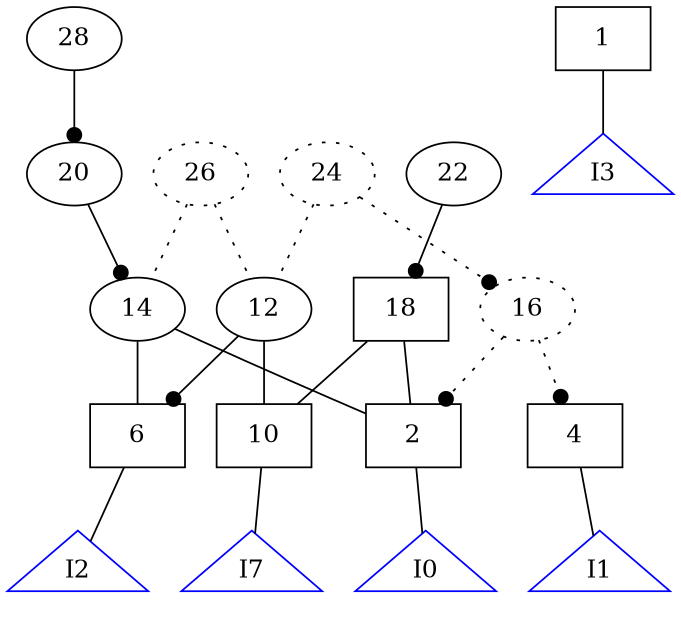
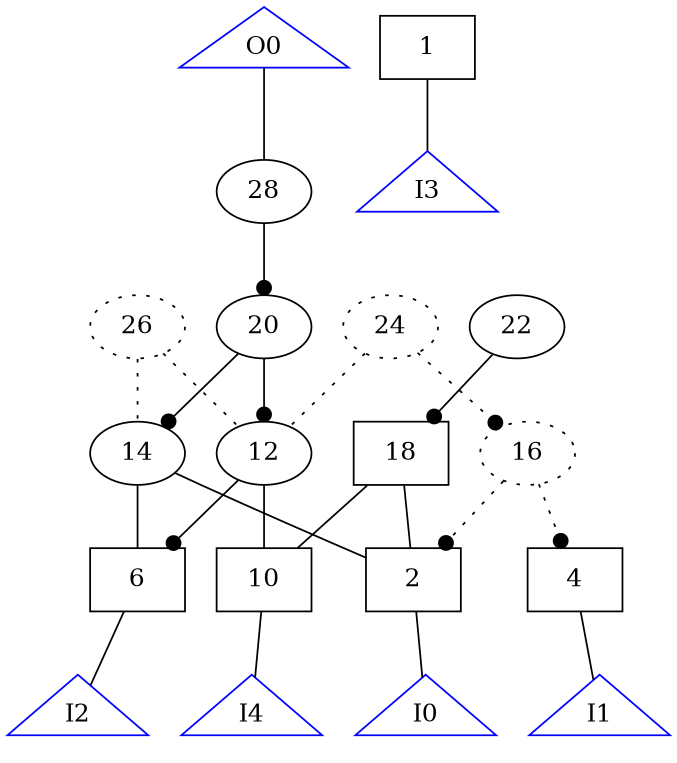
node "O0": added
edge "20" -> "12": added
node "I7": label "I7" -> "I4"
